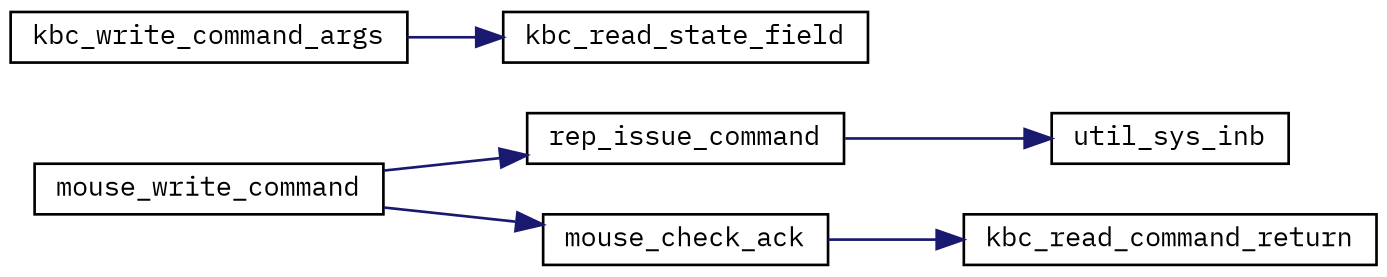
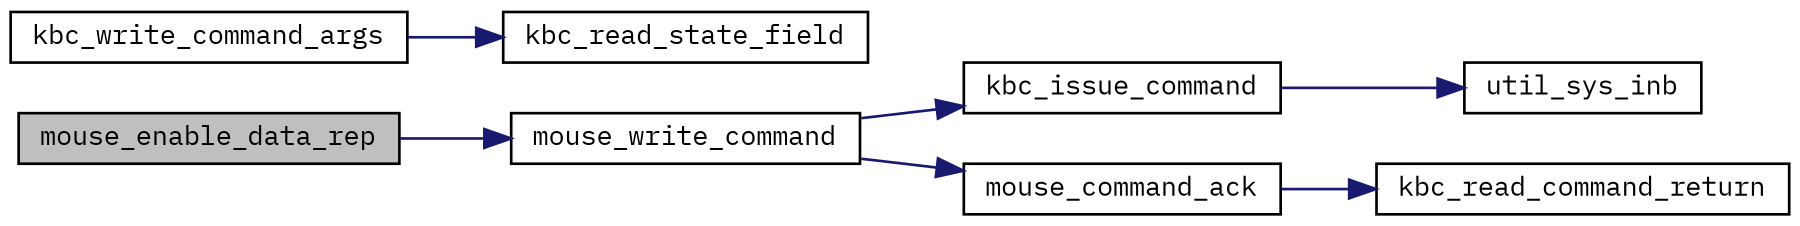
node "mouse_enable_data_rep": added
node "rep_issue_command": label "rep_issue_command" -> "kbc_issue_command"
node "mouse_check_ack": label "mouse_check_ack" -> "mouse_command_ack"
